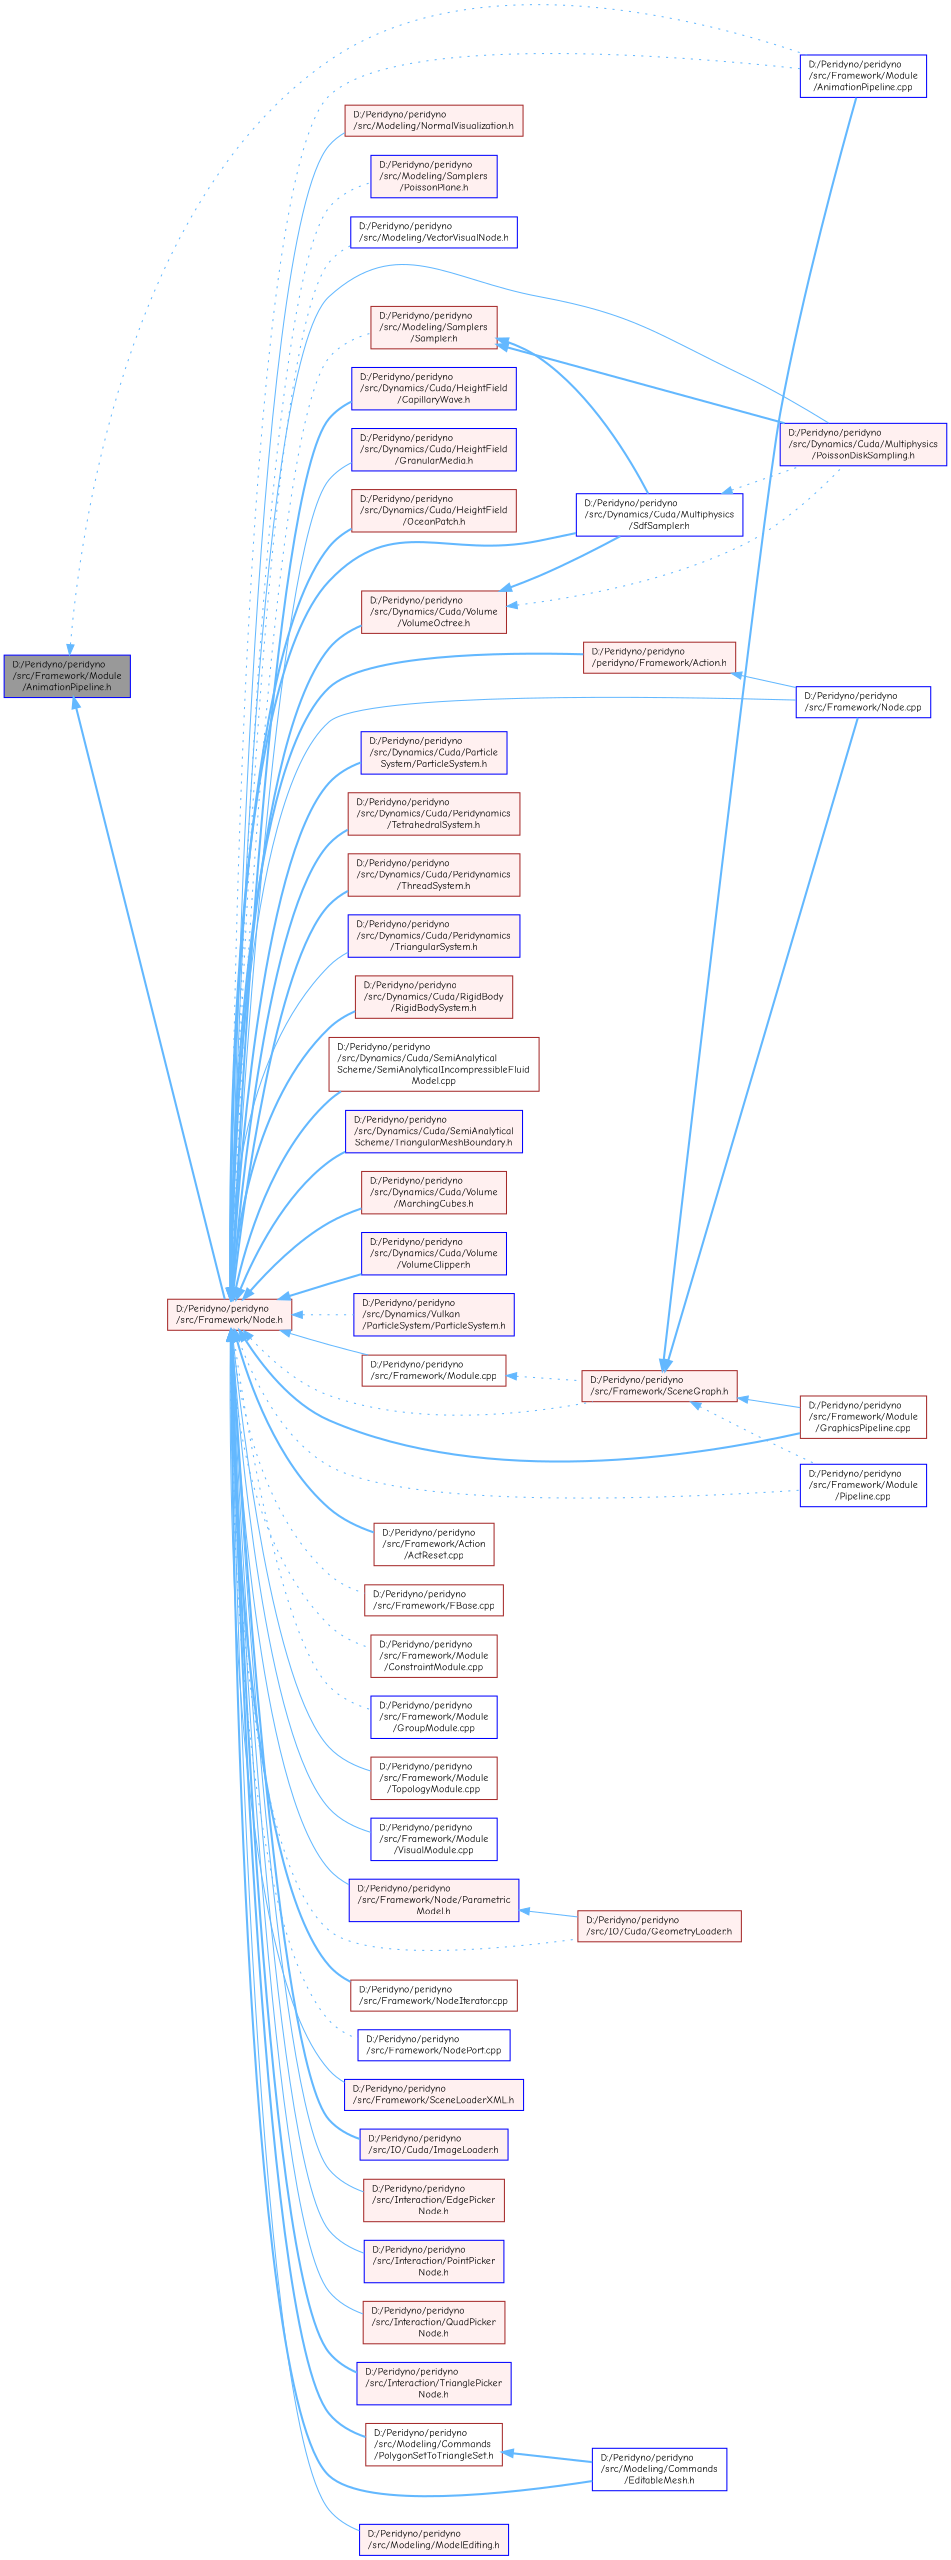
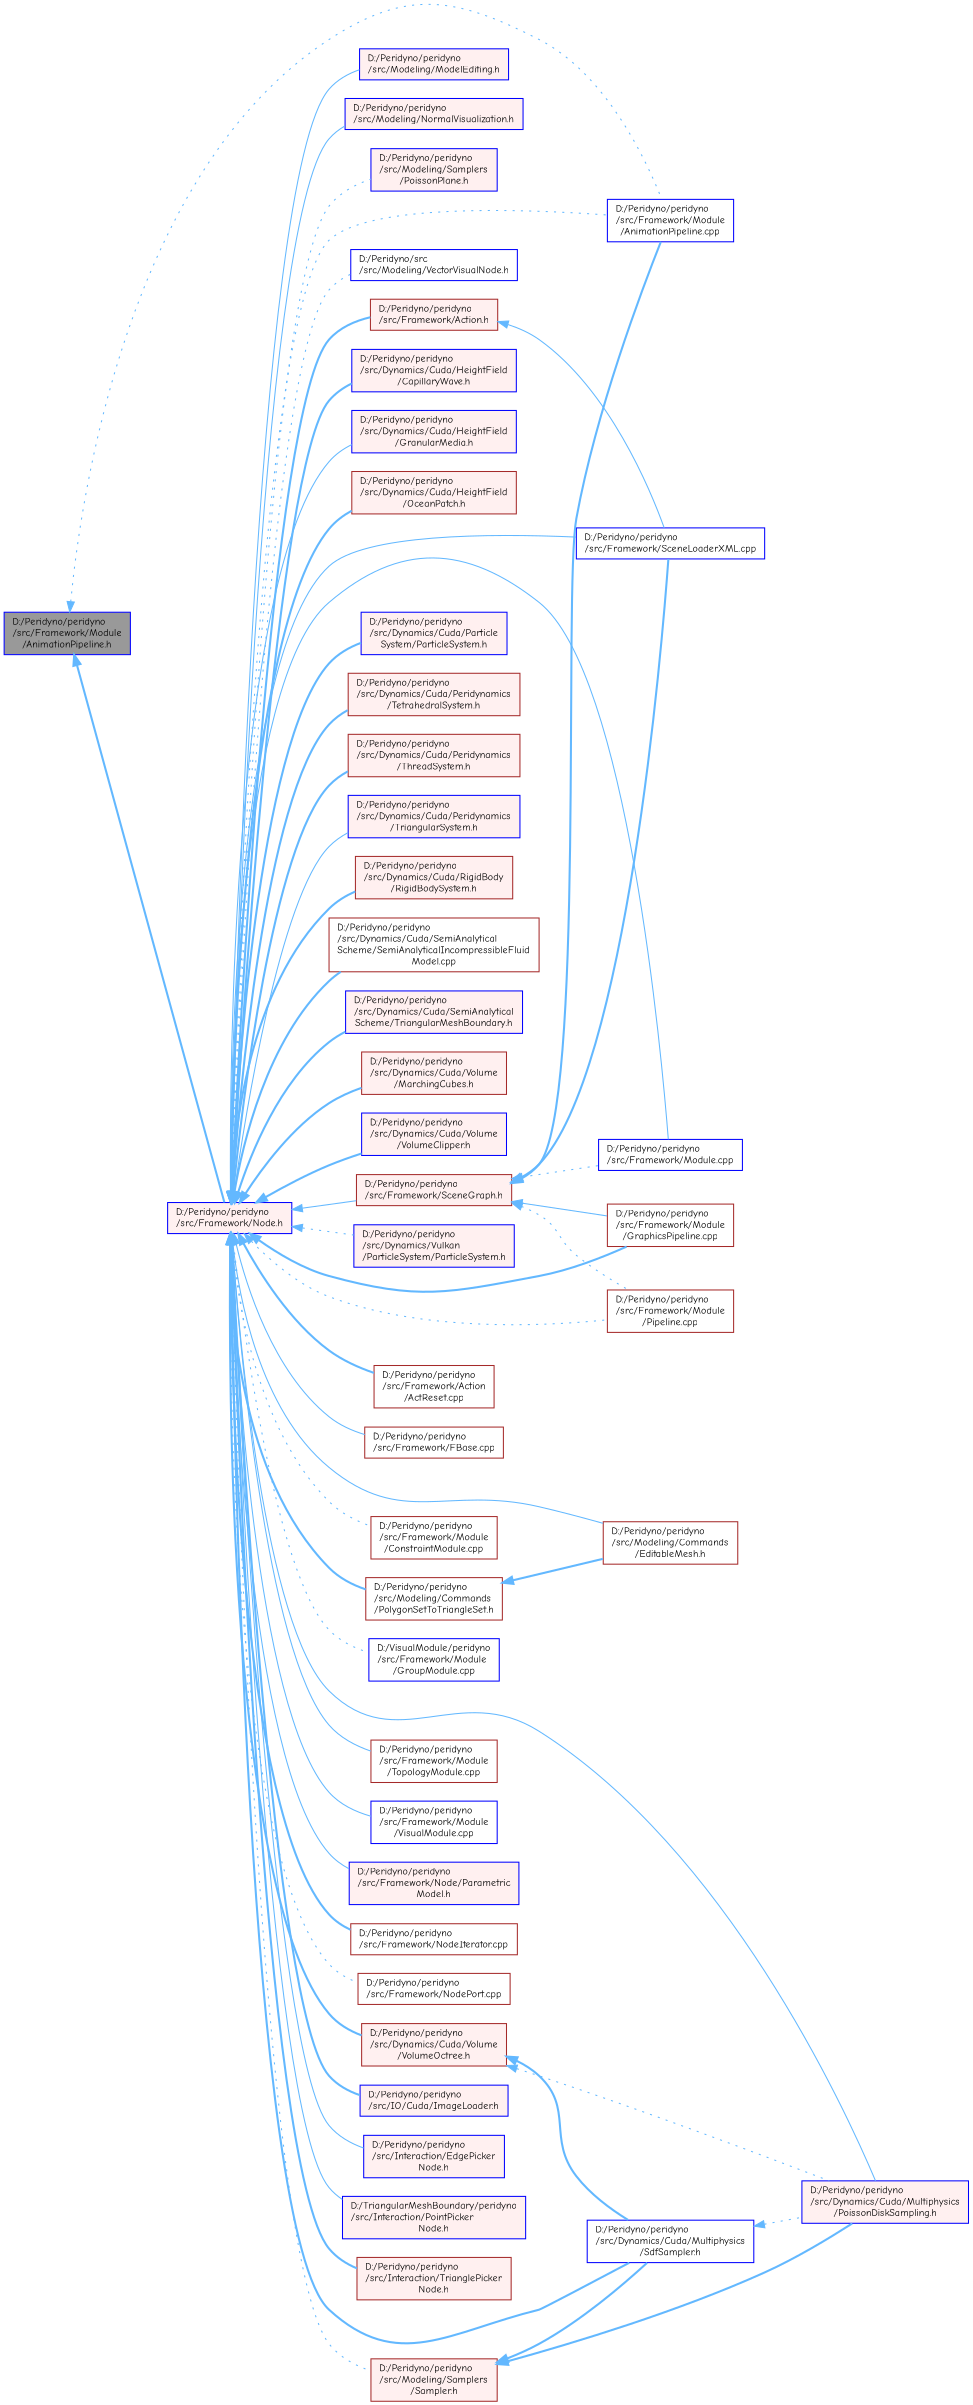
node "D:/Peridyno/peridyno /src/Modeling/NormalVisualization.h": color brown -> blue
node "D:/Peridyno/peridyno /src/Modeling/VectorVisualNode.h": label "D:/Peridyno/peridyno /src/Modeling/VectorVisualNode.h" -> "D:/Peridyno/src /src/Modeling/VectorVisualNode.h"
node "D:/Peridyno/peridyno /peridyno/Framework/Action.h": label "D:/Peridyno/peridyno /peridyno/Framework/Action.h" -> "D:/Peridyno/peridyno /src/Framework/Action.h"
node "D:/Peridyno/peridyno /src/Framework/Node.cpp": label "D:/Peridyno/peridyno /src/Framework/Node.cpp" -> "D:/Peridyno/peridyno /src/Framework/SceneLoaderXML.cpp"
node "D:/Peridyno/peridyno /src/Framework/Node.h": color brown -> blue
node "D:/Peridyno/peridyno /src/Framework/Module.cpp": color brown -> blue
edge "D:/Peridyno/peridyno /src/Framework/SceneGraph.h" -> "D:/Peridyno/peridyno /src/Framework/Module.cpp": reversed
edge "D:/Peridyno/peridyno /src/Framework/SceneGraph.h" -> "D:/Peridyno/peridyno /src/Framework/Node.h": style dotted -> solid
edge "D:/Peridyno/peridyno /src/Framework/FBase.cpp" -> "D:/Peridyno/peridyno /src/Framework/Node.h": style dotted -> solid
node "D:/Peridyno/peridyno /src/Framework/Module /Pipeline.cpp": color blue -> brown
node "D:/Peridyno/peridyno /src/Framework/Module /GroupModule.cpp": label "D:/Peridyno/peridyno /src/Framework/Module /GroupModule.cpp" -> "D:/VisualModule/peridyno /src/Framework/Module /GroupModule.cpp"
node "D:/Peridyno/peridyno /src/IO/Cuda/GeometryLoader.h": removed
node "D:/Peridyno/peridyno /src/Framework/NodePort.cpp": color blue -> brown
edge "D:/Peridyno/peridyno /src/Modeling/Commands /EditableMesh.h" -> "D:/Peridyno/peridyno /src/Framework/Node.h": style bold -> solid
node "D:/Peridyno/peridyno /src/Framework/SceneLoaderXML.h": removed
node "D:/Peridyno/peridyno /src/Interaction/EdgePicker Node.h": color brown -> blue
node "D:/Peridyno/peridyno /src/Interaction/PointPicker Node.h": label "D:/Peridyno/peridyno /src/Interaction/PointPicker Node.h" -> "D:/TriangularMeshBoundary/peridyno /src/Interaction/PointPicker Node.h"
node "D:/Peridyno/peridyno /src/Interaction/QuadPicker Node.h": removed
node "D:/Peridyno/peridyno /src/Interaction/TrianglePicker Node.h": color blue -> brown
node "D:/Peridyno/peridyno /src/Modeling/Commands /EditableMesh.h": color blue -> brown
